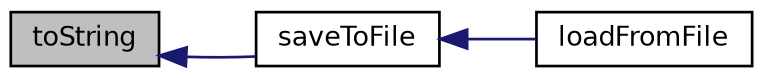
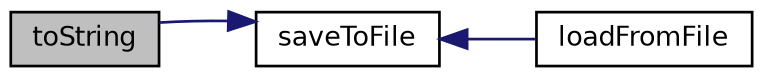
edge "saveToFile" -> "toString": reversed
